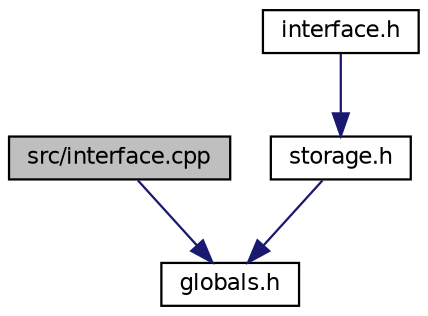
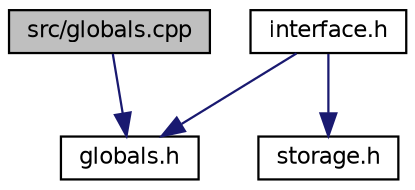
node "src/interface.cpp": label "src/interface.cpp" -> "src/globals.cpp"
edge "storage.h" -> "globals.h": now "interface.h" -> "globals.h"
